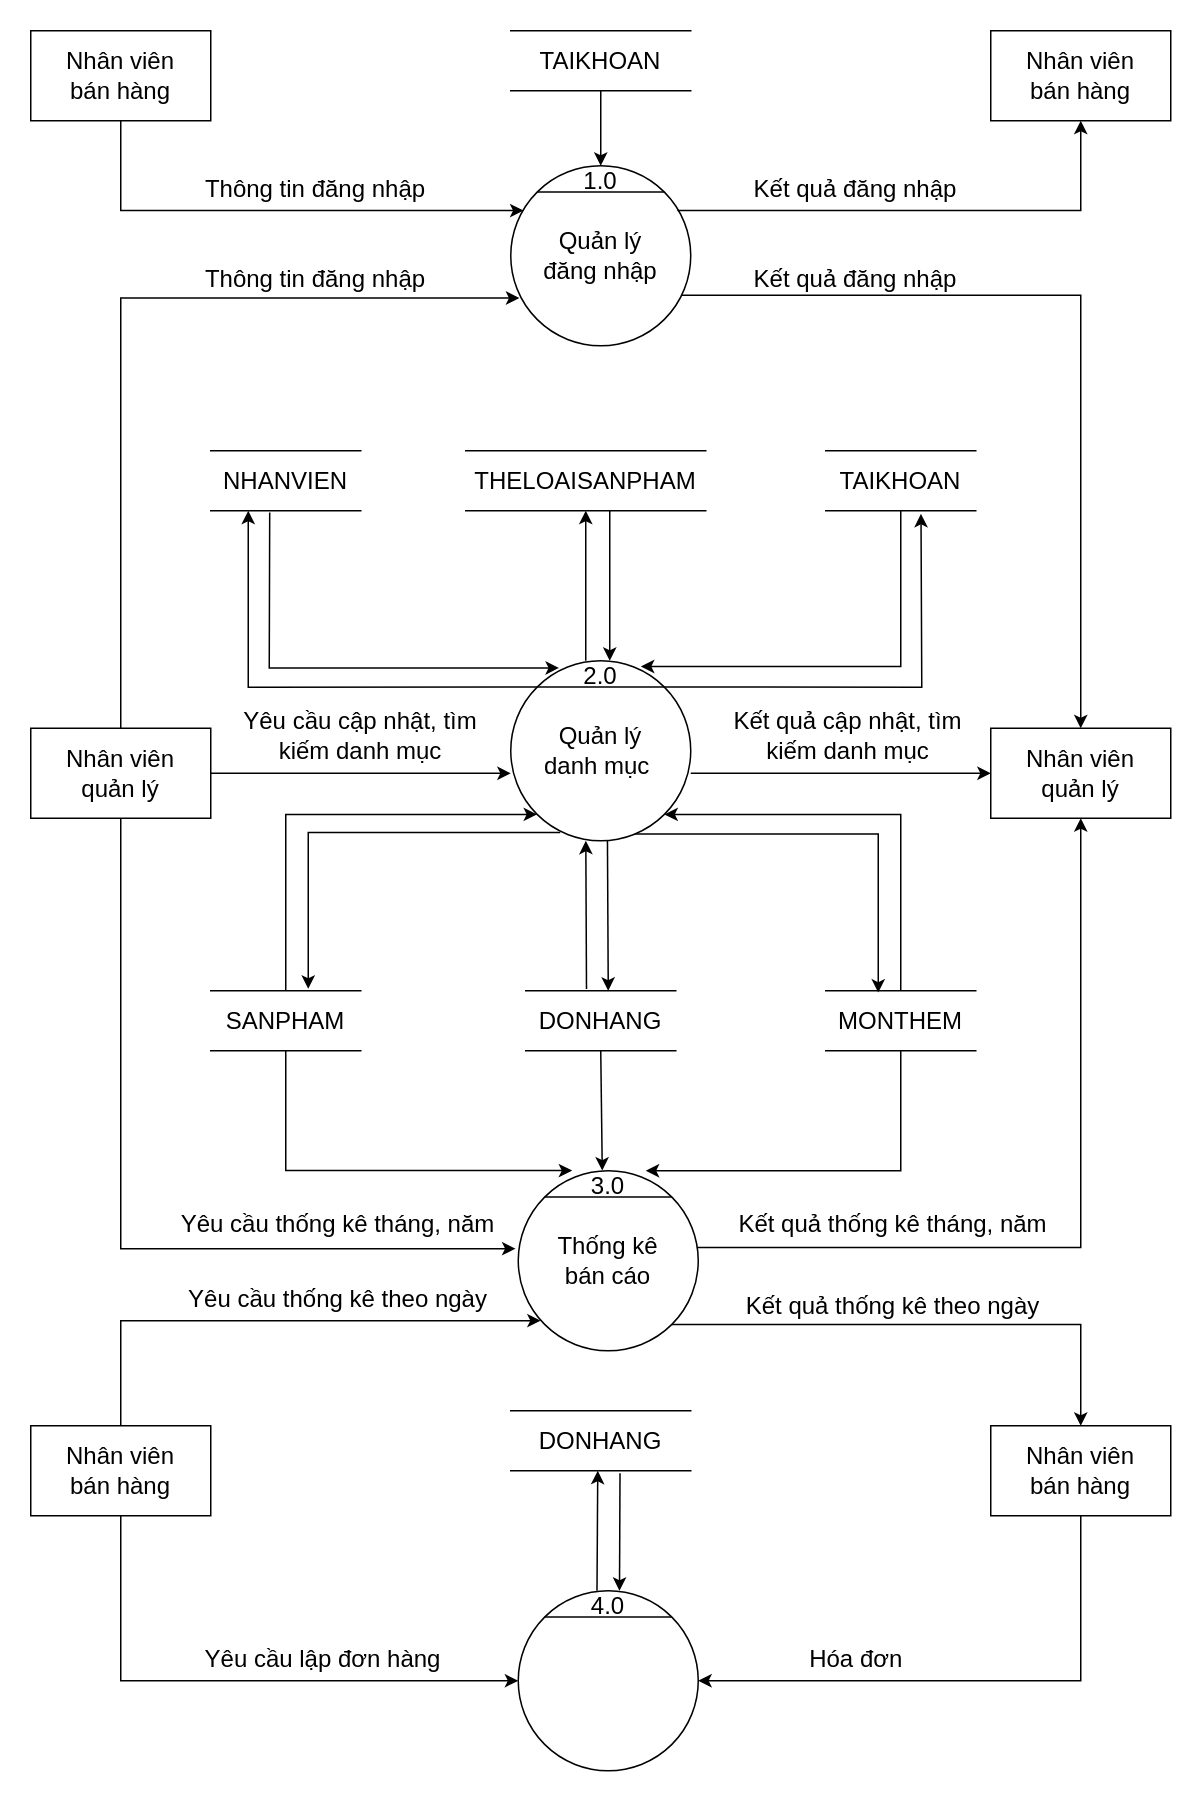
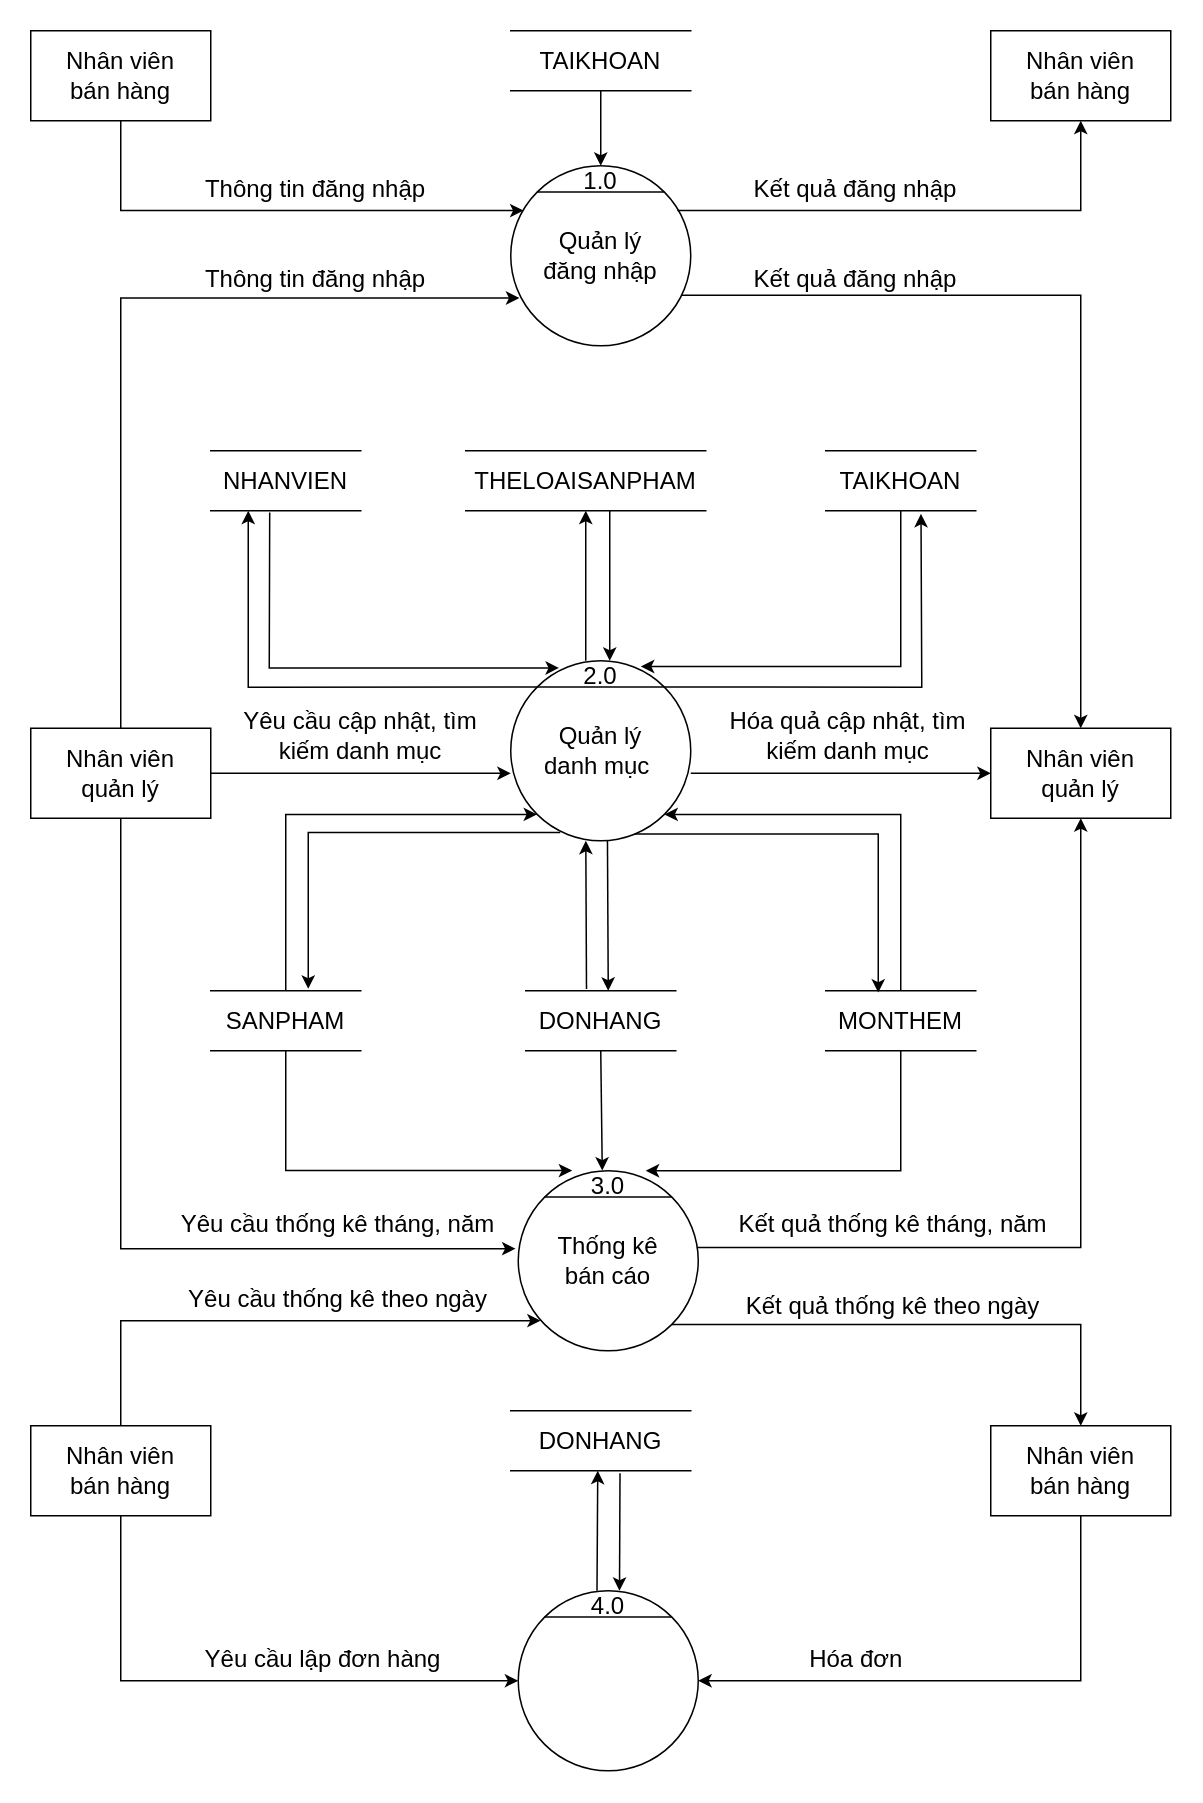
node "Kết quả cập nhật, tìm kiếm danh mục": label "Kết quả cập nhật, tìm kiếm danh mục" -> "Hóa quả cập nhật, tìm kiếm danh mục"
